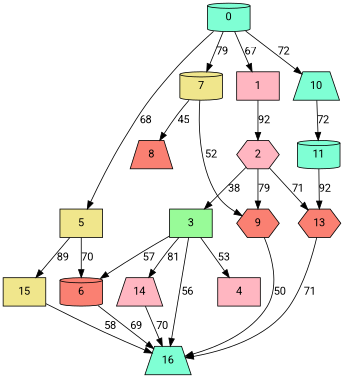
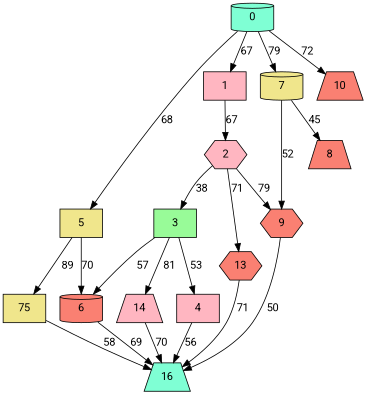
node "10": fillcolor aquamarine -> salmon
edge "1" -> "2": label "92" -> "67"
node "11": removed
edge "3" -> "16": now "4" -> "16"
node "15": label "15" -> "75"
